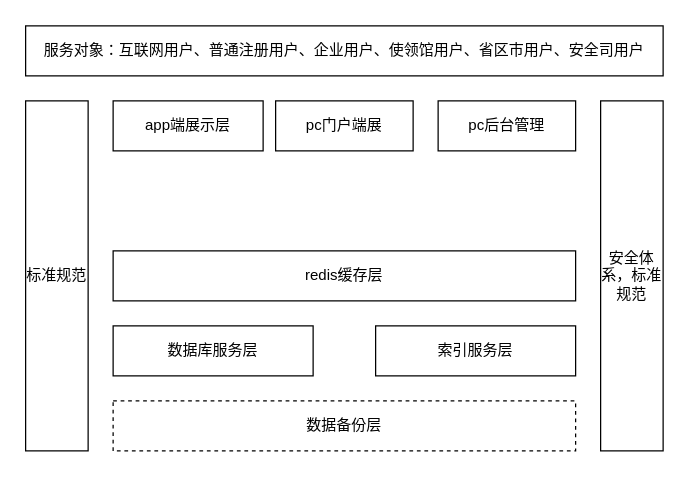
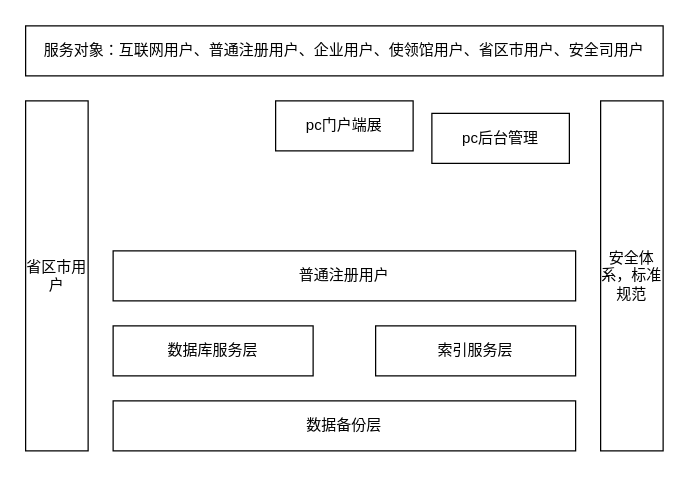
node "app端展示层": removed
node "pc后台管理": moved (507, 126) -> (501, 138)
node "标准规范": label "标准规范" -> "省区市用户"
node "redis缓存层": label "redis缓存层" -> "普通注册用户"
node "数据备份层": style dashed -> solid
